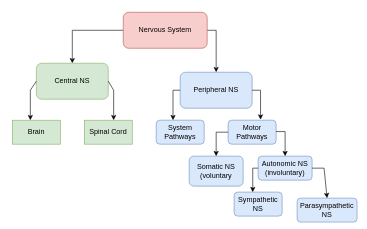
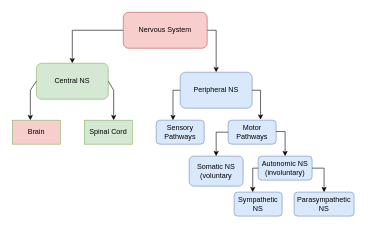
node "Brain": fillcolor #d5e8d4 -> #f8cecc
node "System Pathways": label "System Pathways" -> "Sensory Pathways"
node "Parasympathetic NS": moved (327, 210) -> (324, 204)
